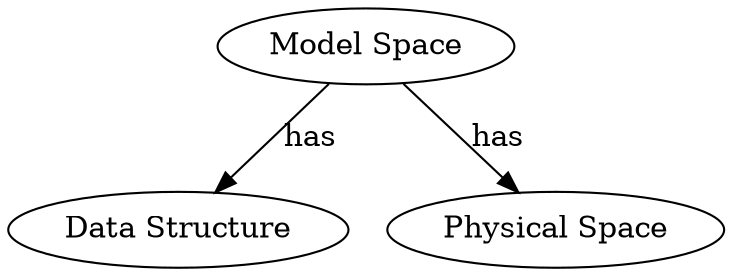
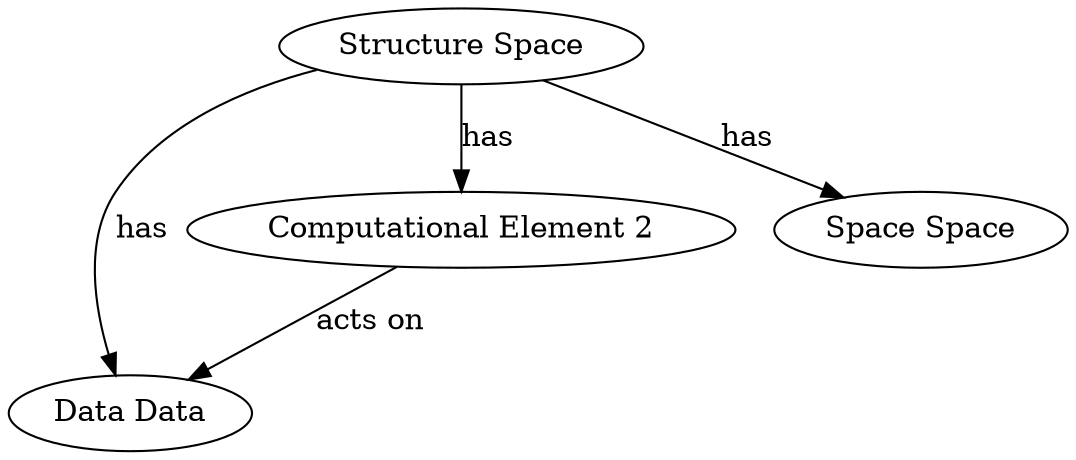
node "Model Space": label "Model Space" -> "Structure Space"
node "Data Structure": label "Data Structure" -> "Data Data"
node "Computational Element 2": added
node "Physical Space": label "Physical Space" -> "Space Space"
